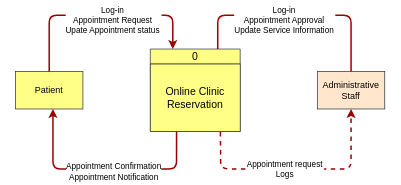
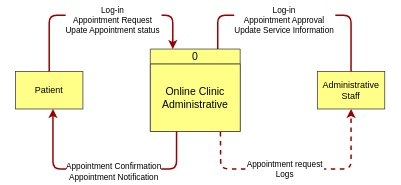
node "Administrative Staff": fillcolor #ffe6cc -> #ffff88
node "Online Clinic Reservation": label "Online Clinic Reservation" -> "Online Clinic Administrative"
